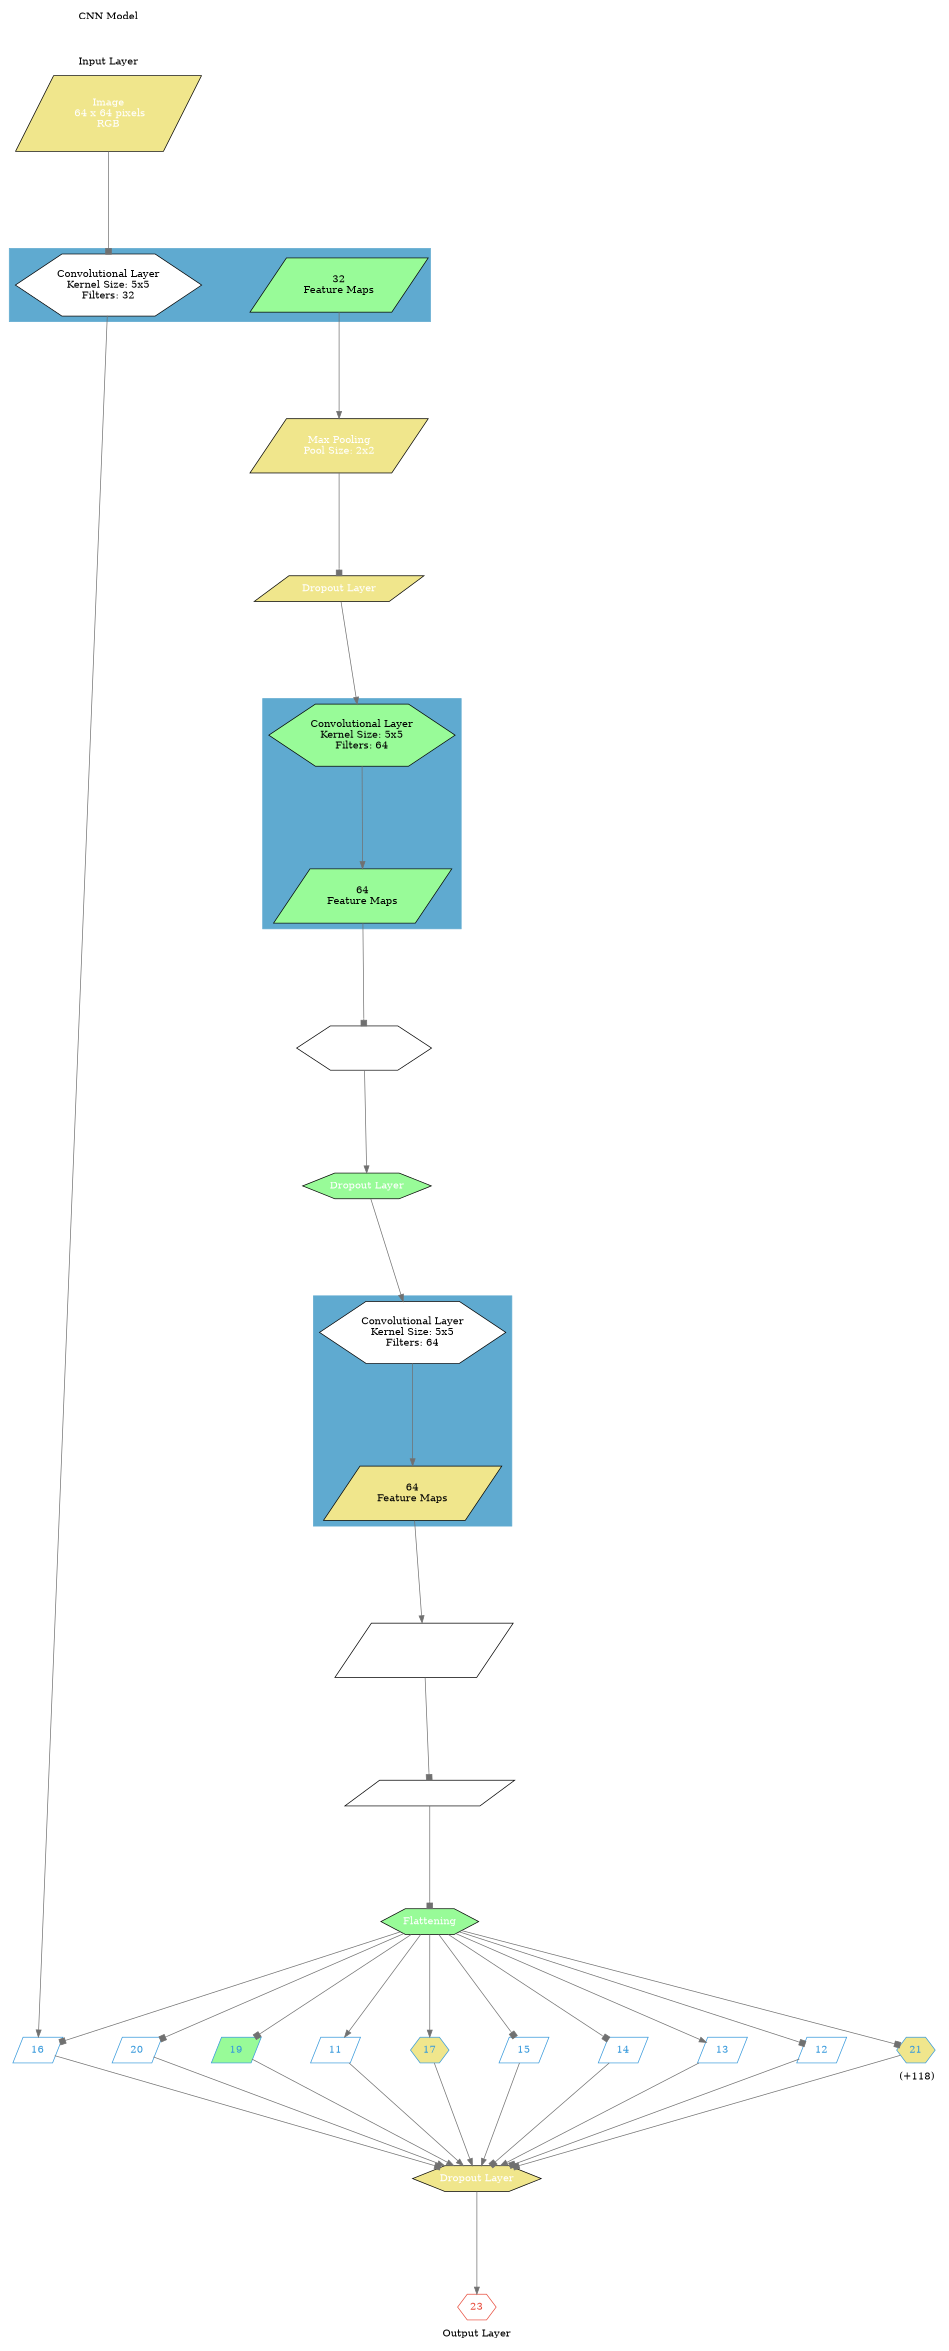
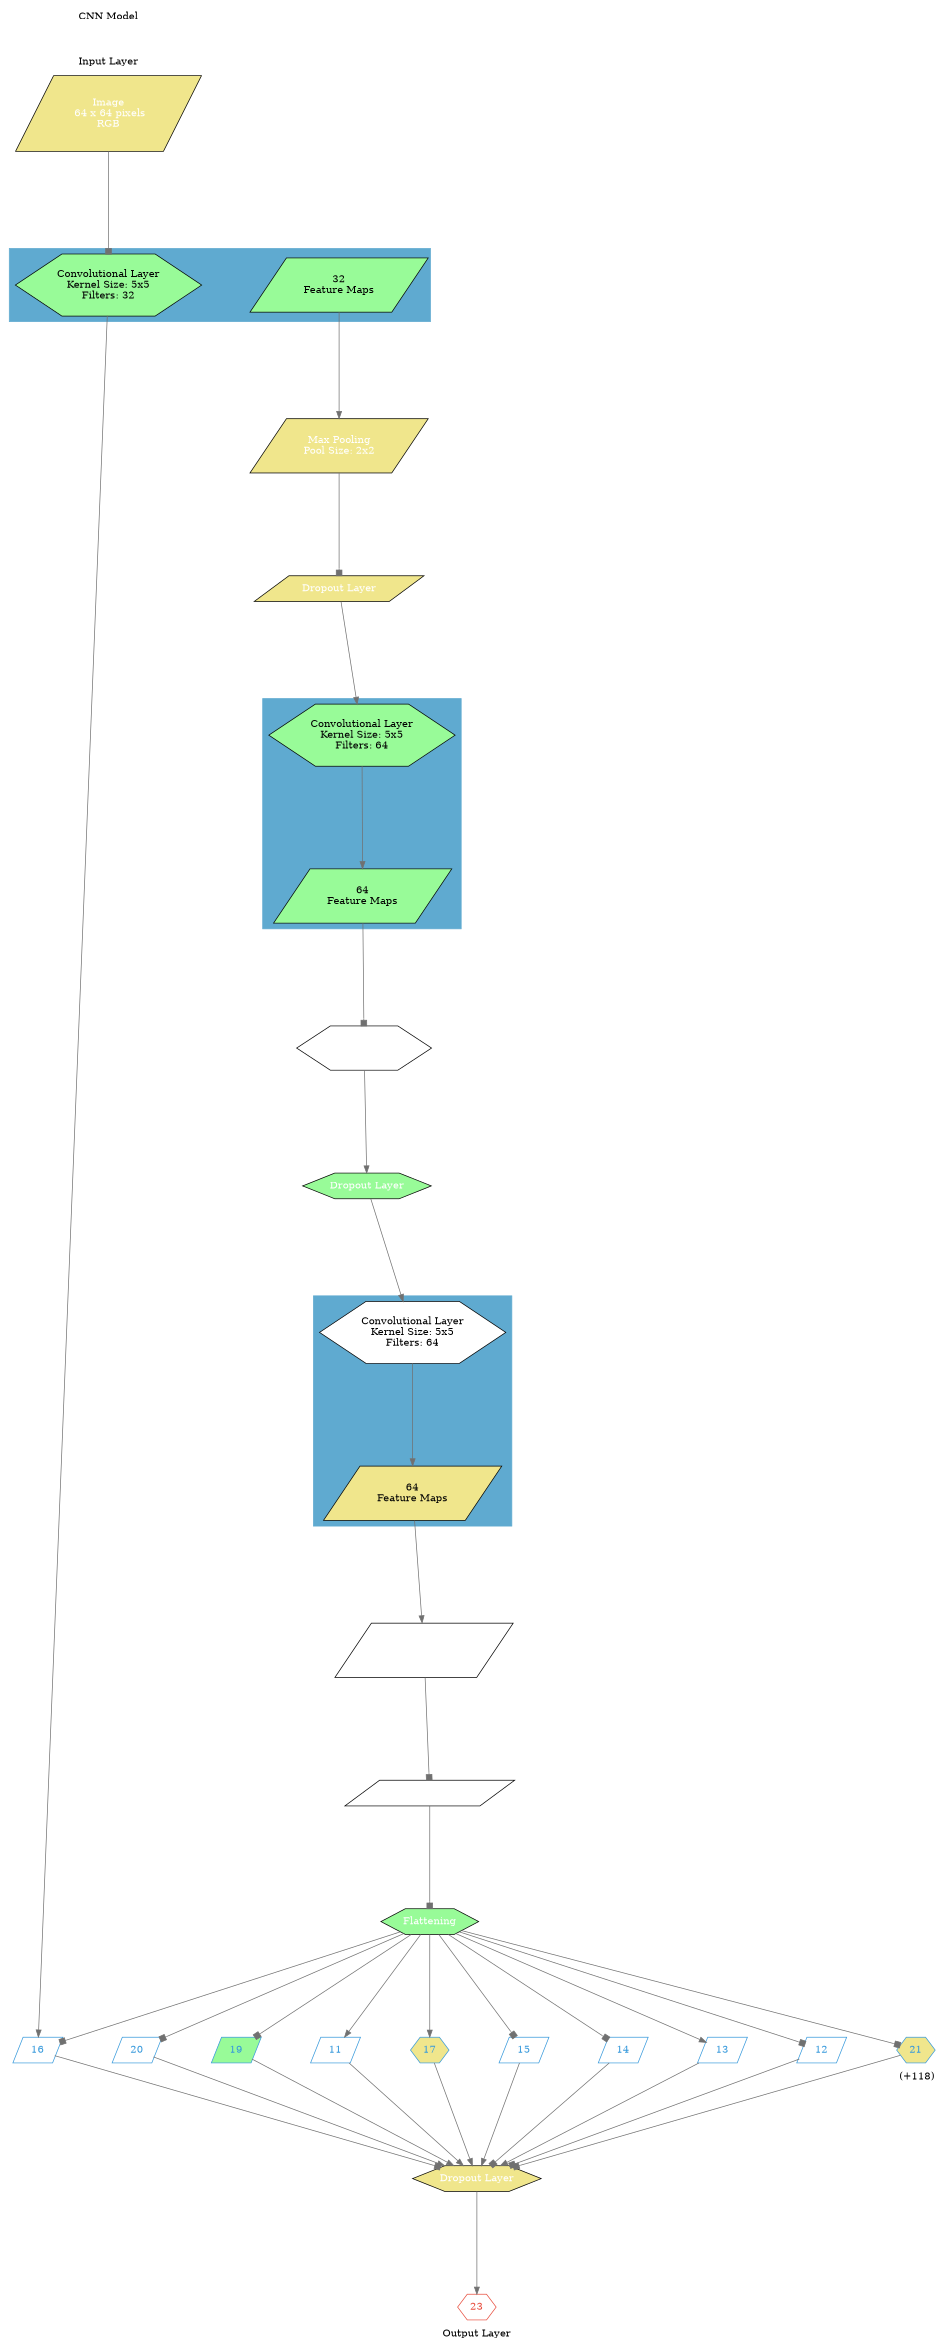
node "Convolutional Layer Kernel Size: 5x5 Filters: 32": fillcolor white -> palegreen
